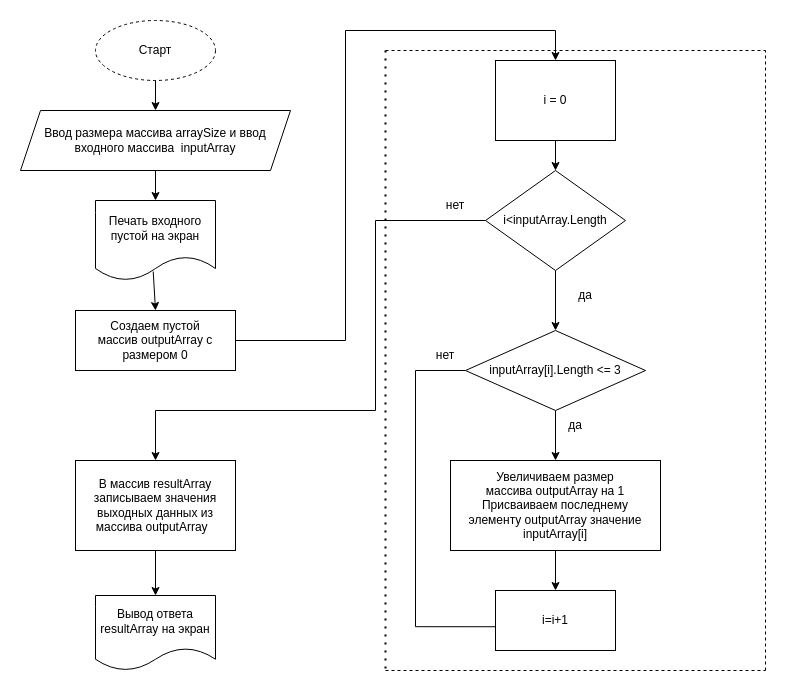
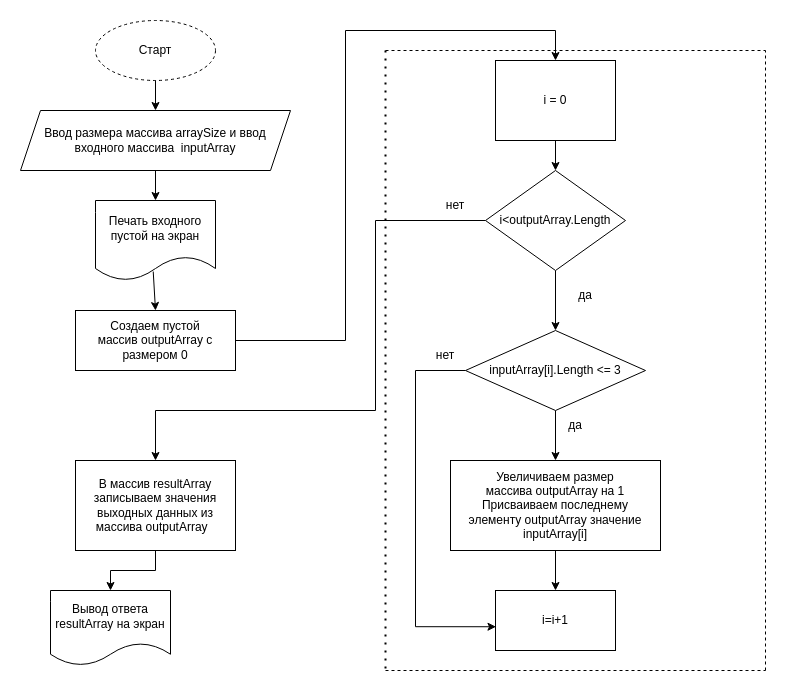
node "i<inputArray.Length": label "i<inputArray.Length" -> "i<outputArray.Length"
edge "inputArray[i].Length <= 3" -- "i=i+1": arrowhead none -> classic
node "Вывод ответа resultArray на экран": moved (156, 633) -> (111, 628)
